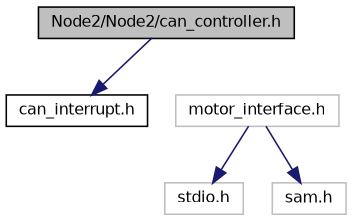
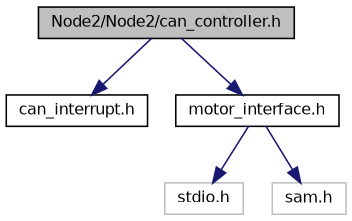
edge "Node2/Node2/can_controller.h" -> "motor_interface.h": added
node "motor_interface.h": color grey75 -> black
